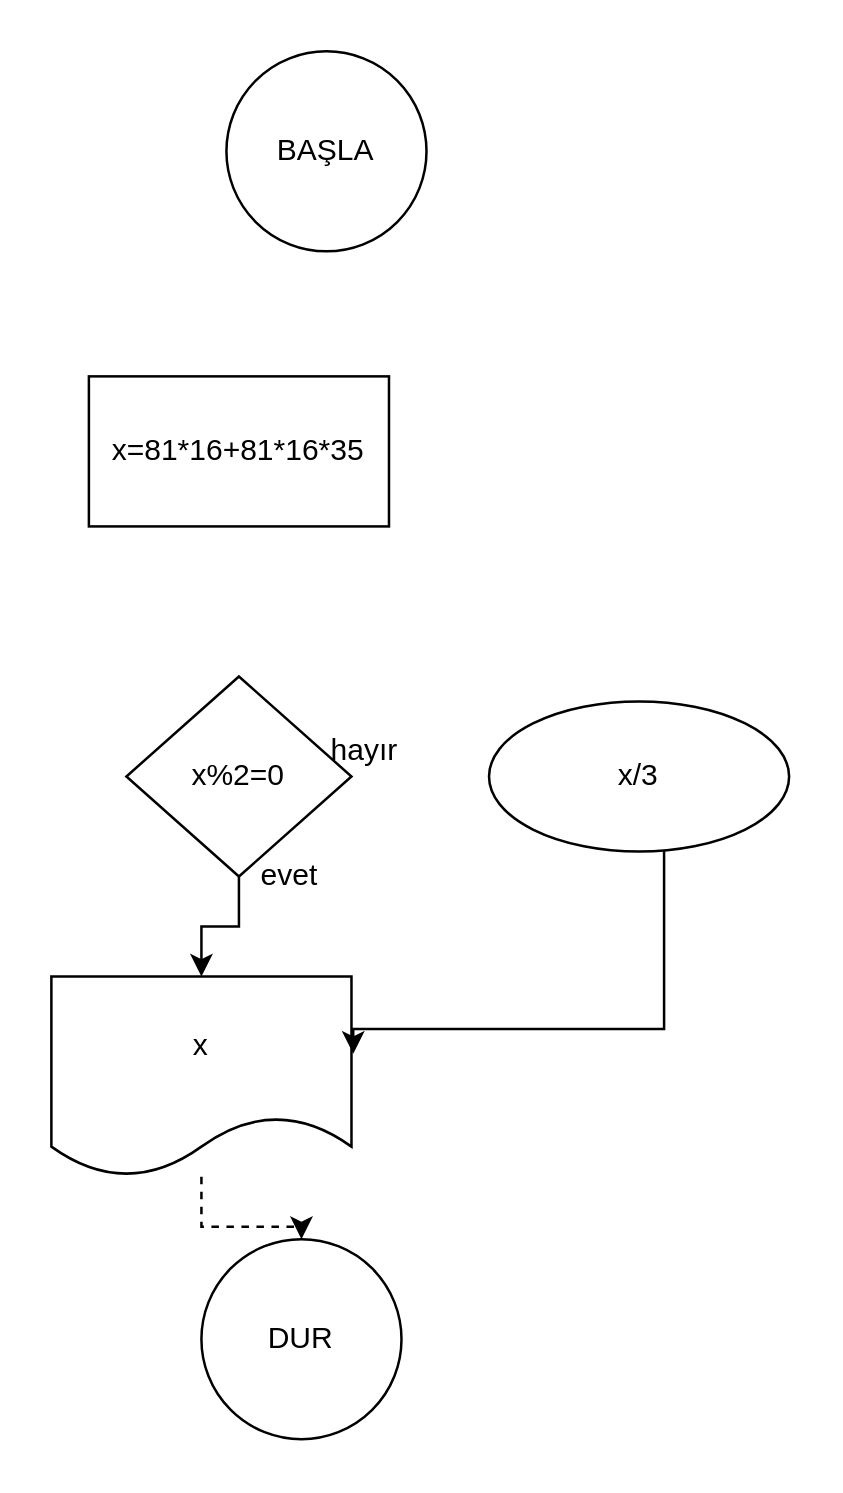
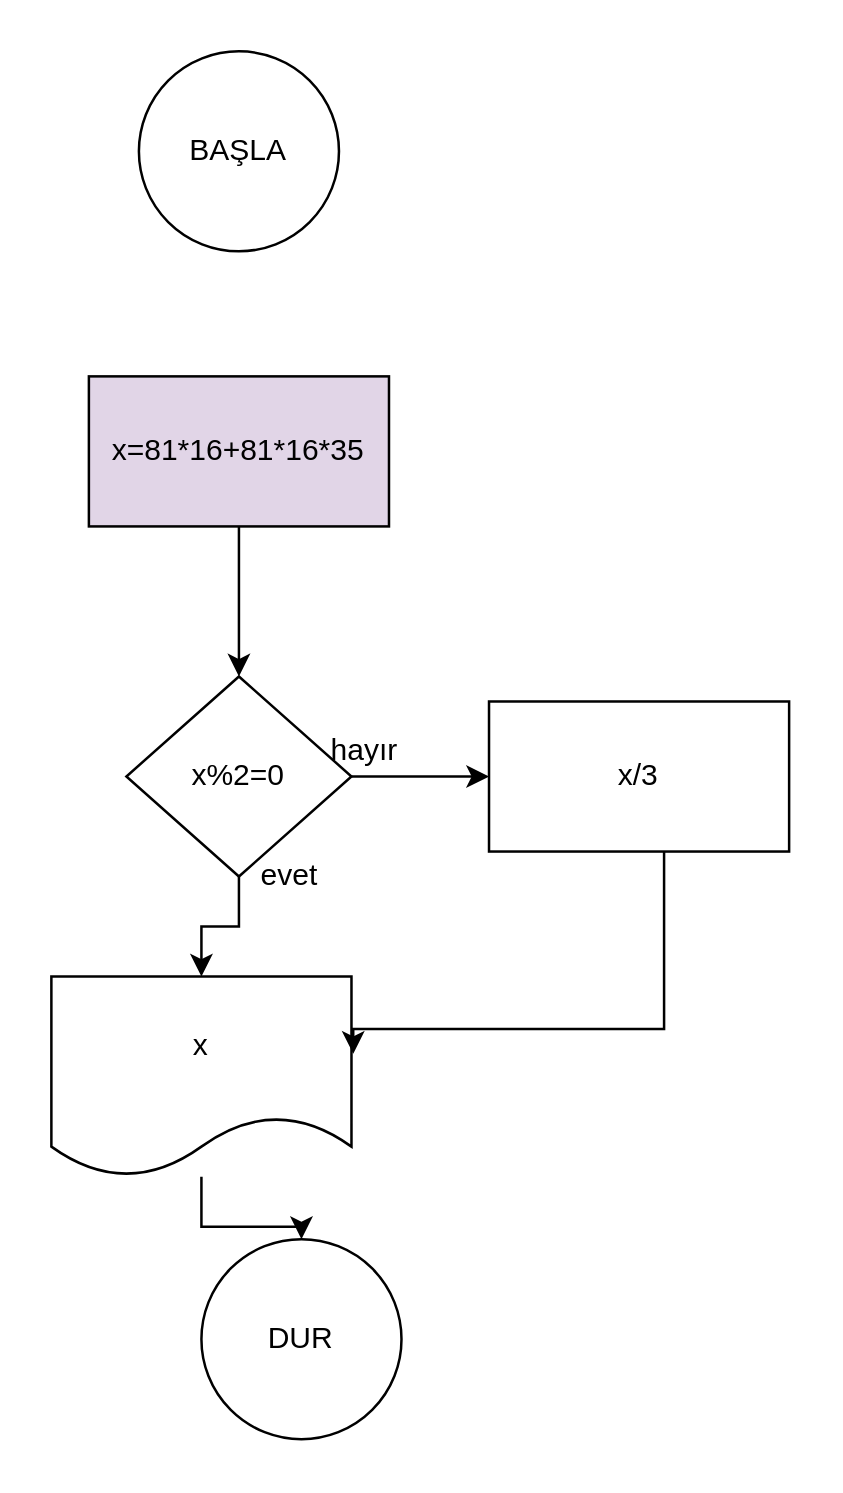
node "BAŞLA": moved (326, 151) -> (239, 151)
node "x=81*16+81*16*35": fillcolor #ffffff -> #e1d5e7
edge "x=81*16+81*16*35" -> "x%2=0": added
edge "x%2=0" -> "x/3": added
node "x/3": shape ellipse -> rectangle
edge "x" -> "DUR": style dashed -> solid
